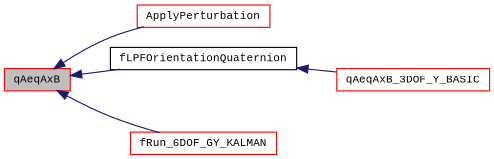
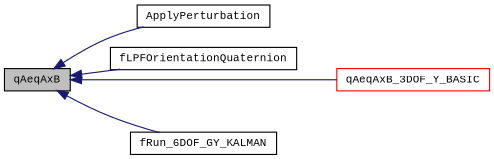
node "ApplyPerturbation": color red -> black
edge "qAeqAxB_3DOF_Y_BASIC" -> "fLPFOrientationQuaternion": now "qAeqAxB_3DOF_Y_BASIC" -> "qAeqAxB"
node "qAeqAxB": color red -> black
node "fRun_6DOF_GY_KALMAN": color red -> black
